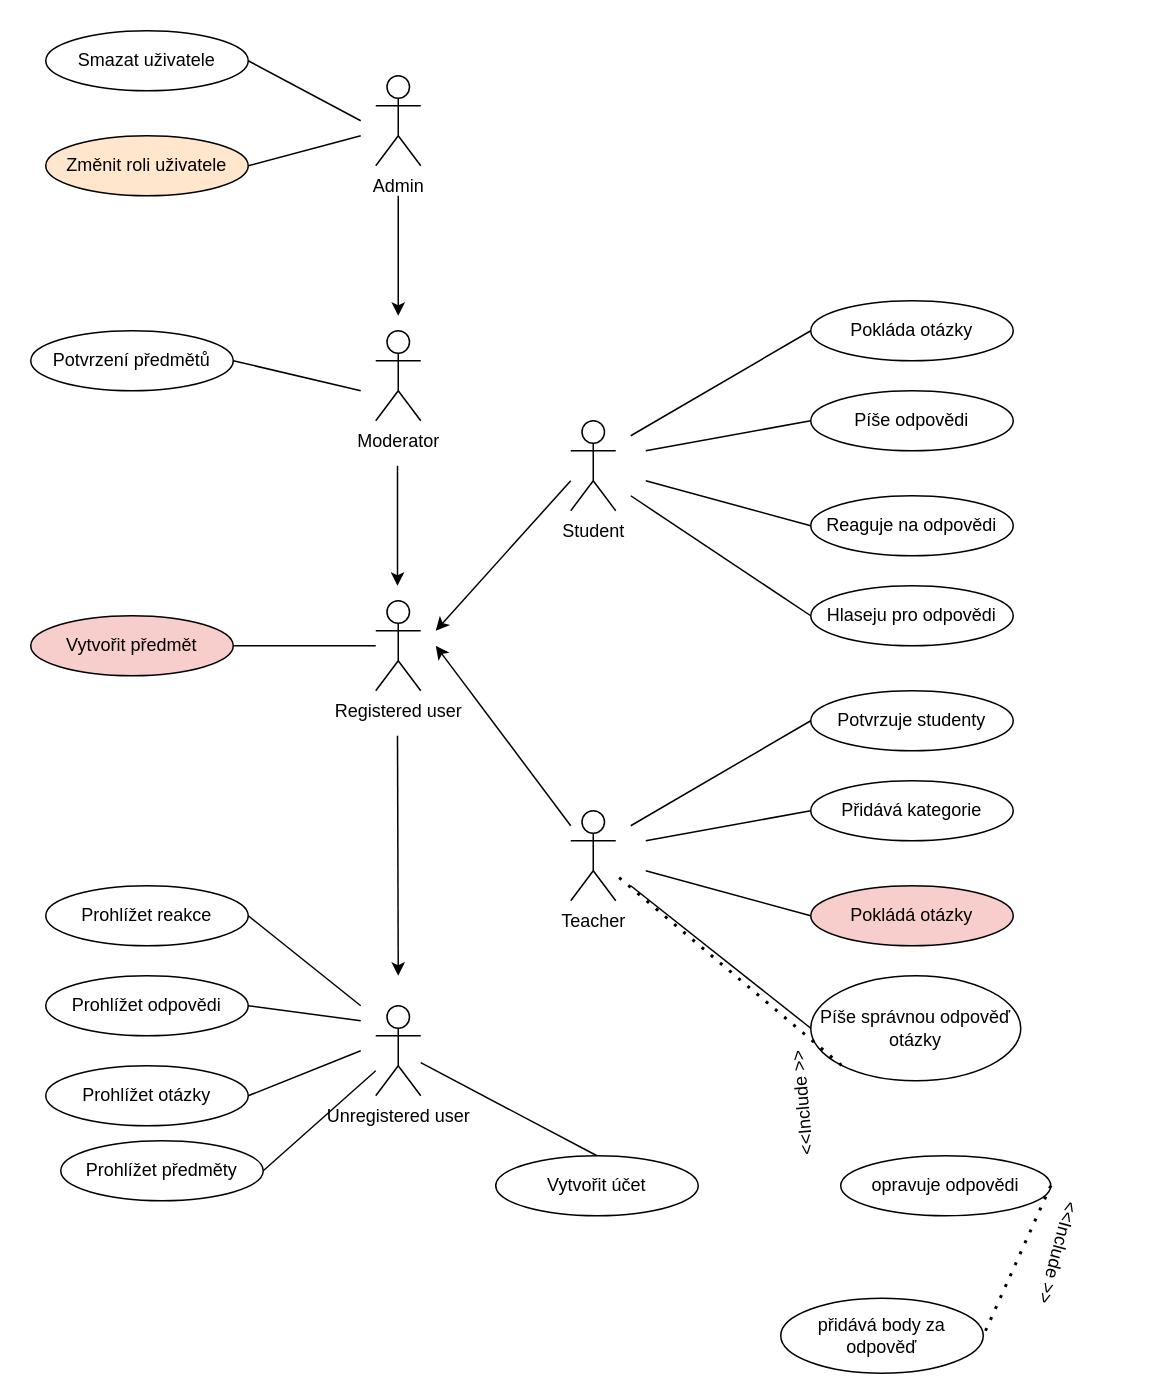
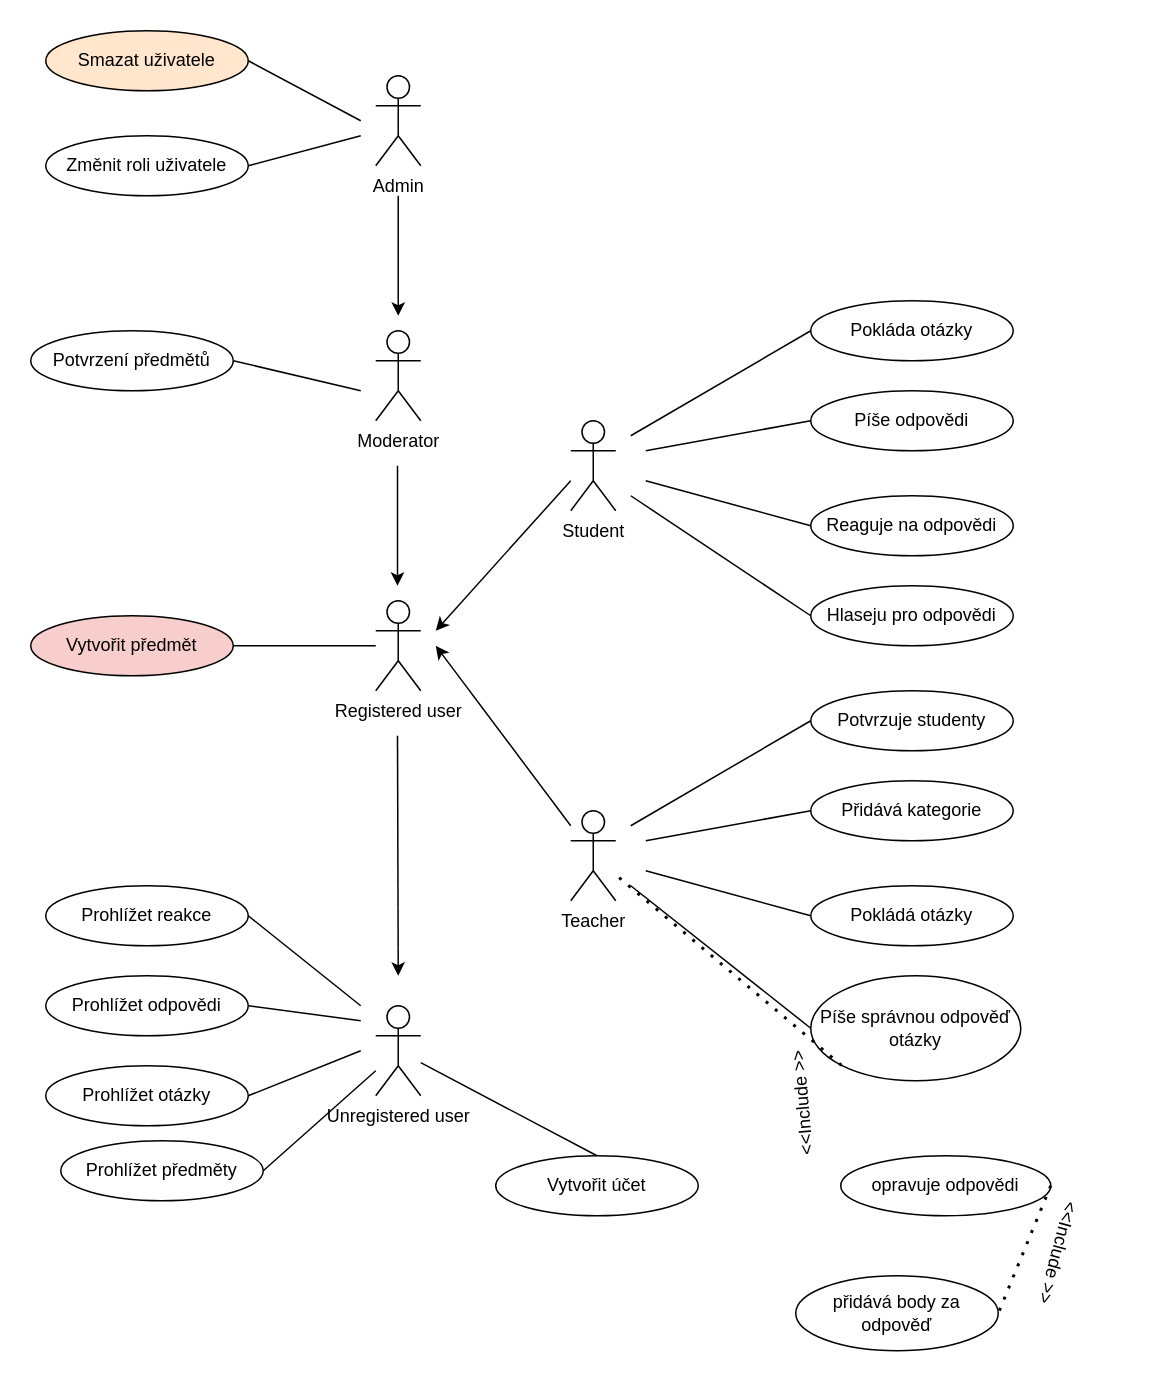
node "Smazat uživatele": fillcolor #ffffff -> #ffe6cc
node "Změnit roli uživatele": fillcolor #ffe6cc -> #ffffff
node "Pokládá otázky": fillcolor #f8cecc -> #ffffff
node "přidává body za odpověď": moved (882, 1336) -> (897, 1313)
